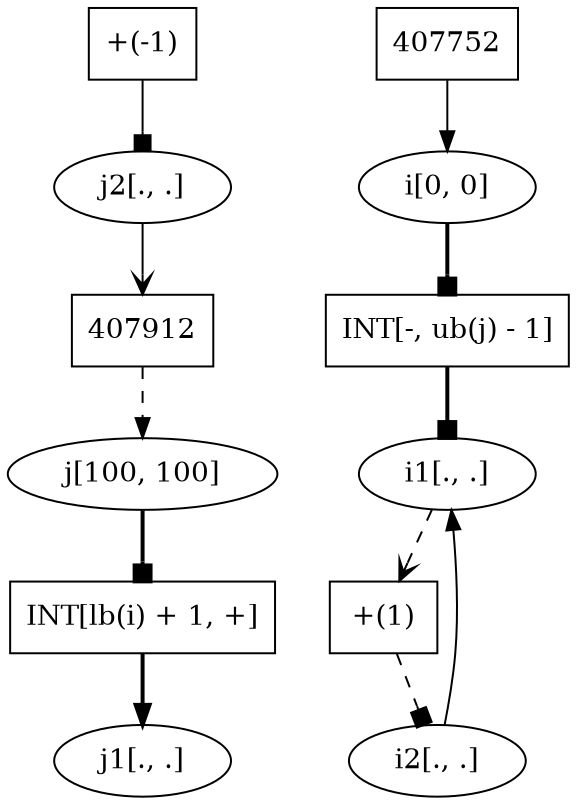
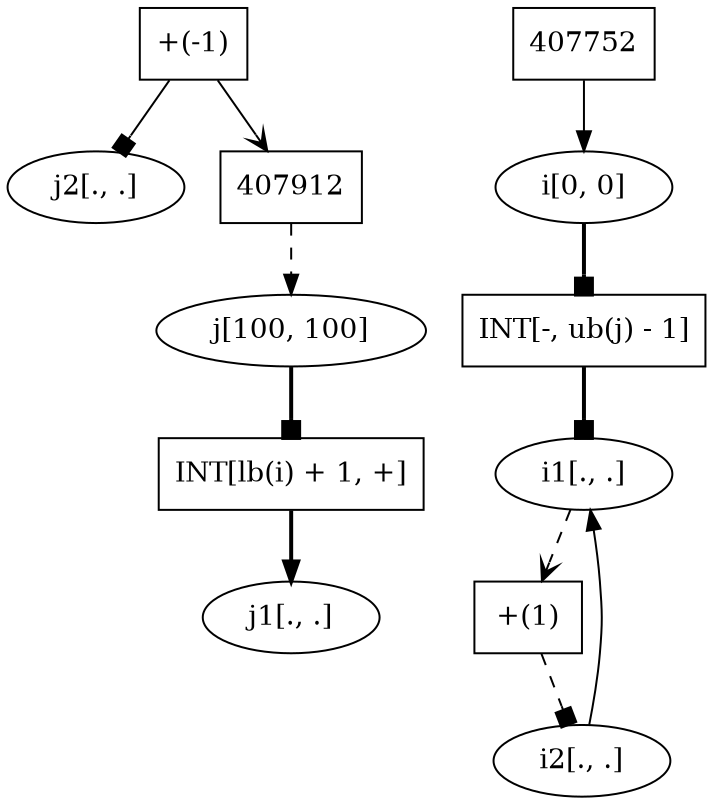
edge "j2[., .]" -> "407912": now "+(-1)" -> "407912"
